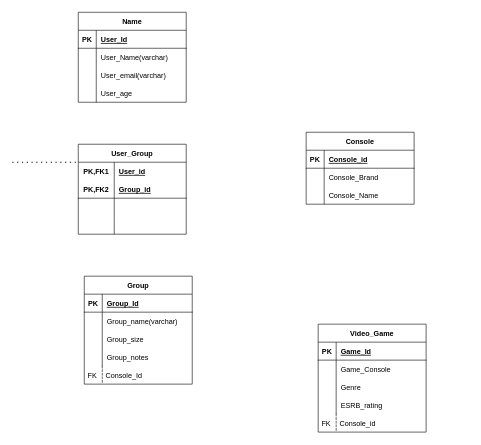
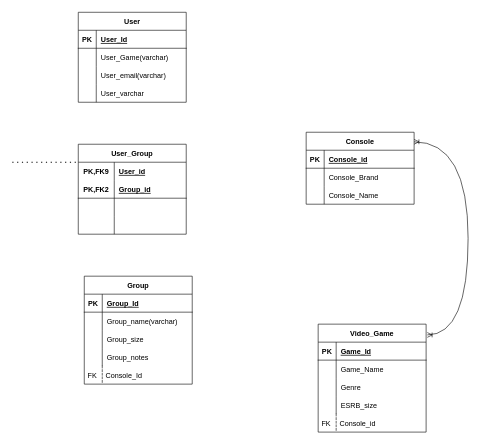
node "Name": label "Name" -> "User"
node "User_Name(varchar)": label "User_Name(varchar)" -> "User_Game(varchar)"
node "User_age": label "User_age" -> "User_varchar"
node "PK,FK1": label "PK,FK1" -> "PK,FK9"
edge "Console" -- "Video_Game": added
node "Game_Console": label "Game_Console" -> "Game_Name"
node "ESRB_rating": label "ESRB_rating" -> "ESRB_size"
